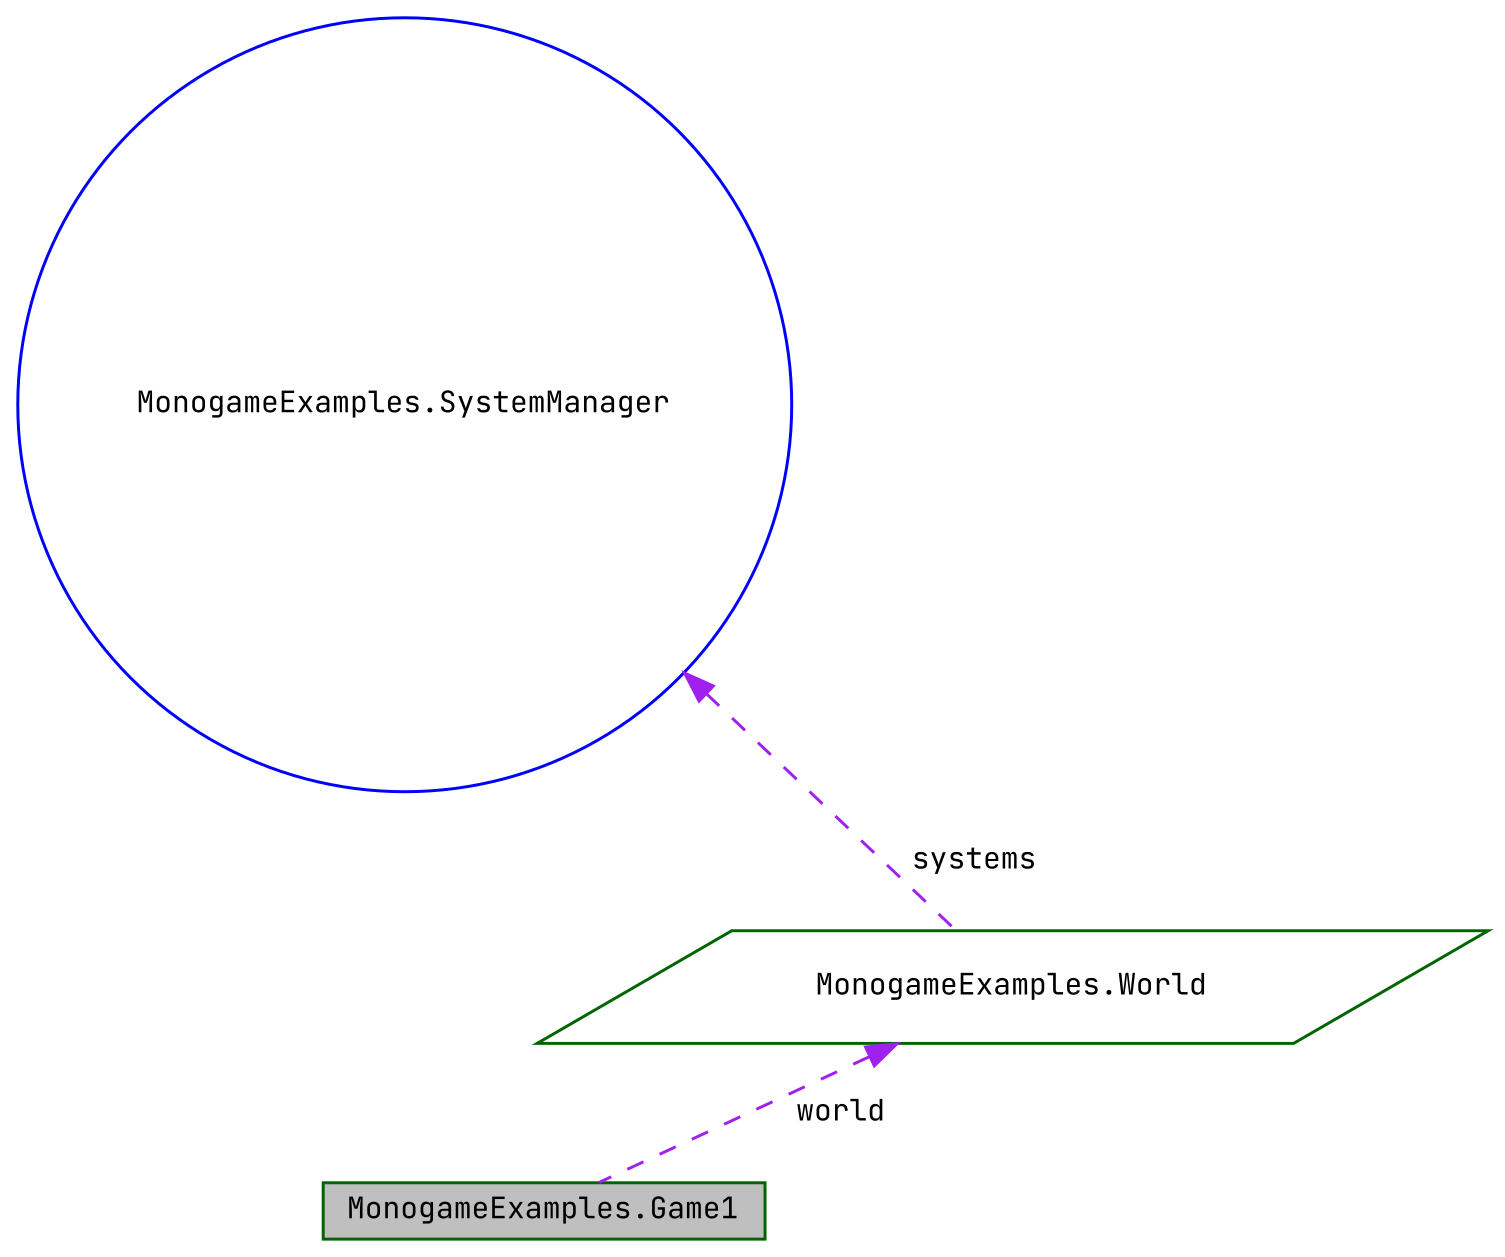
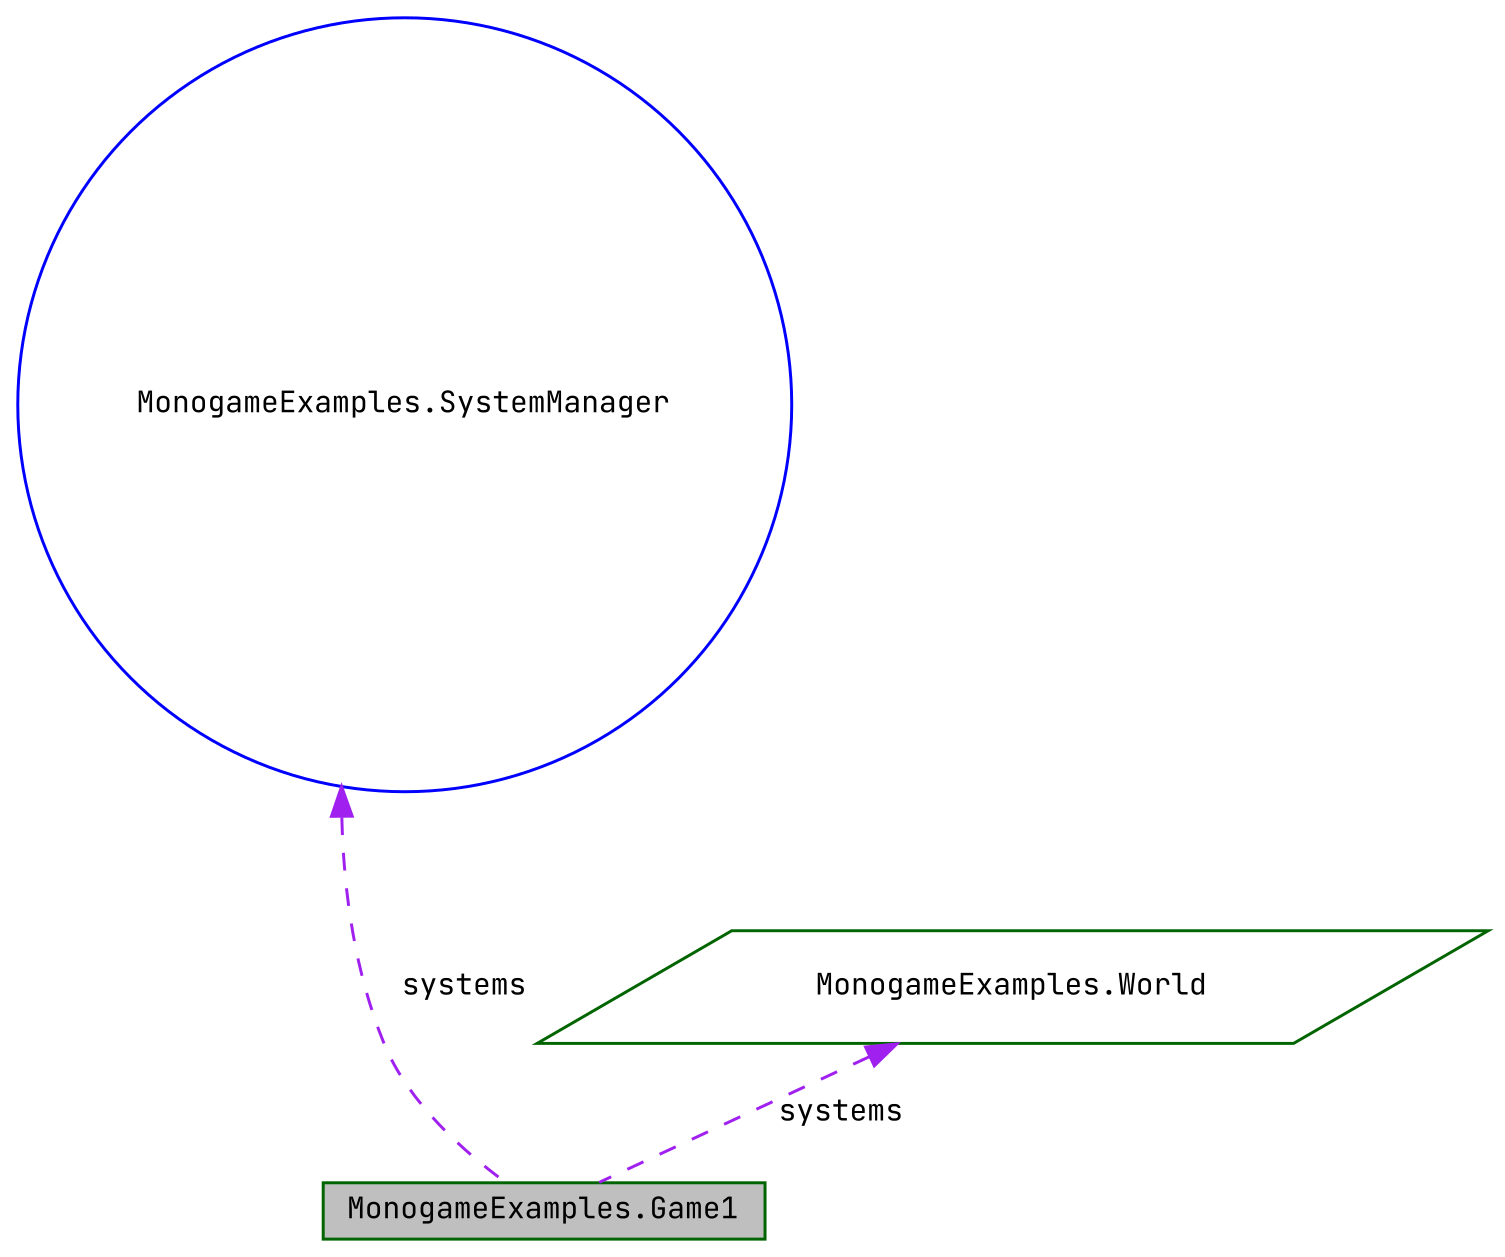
edge "MonogameExamples.World" -> "MonogameExamples.SystemManager": now "MonogameExamples.Game1" -> "MonogameExamples.SystemManager"
edge "MonogameExamples.Game1" -> "MonogameExamples.World": label " world" -> " systems"
